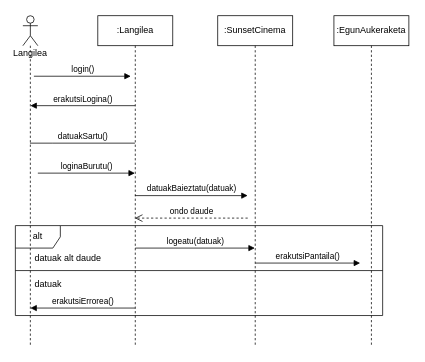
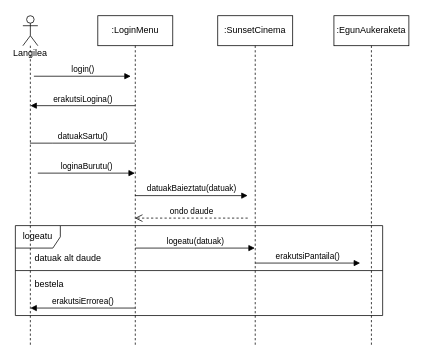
node ":Langilea": label ":Langilea" -> ":LoginMenu"
node "alt": label "alt" -> "logeatu"
node "datuak": label "datuak" -> "bestela"
